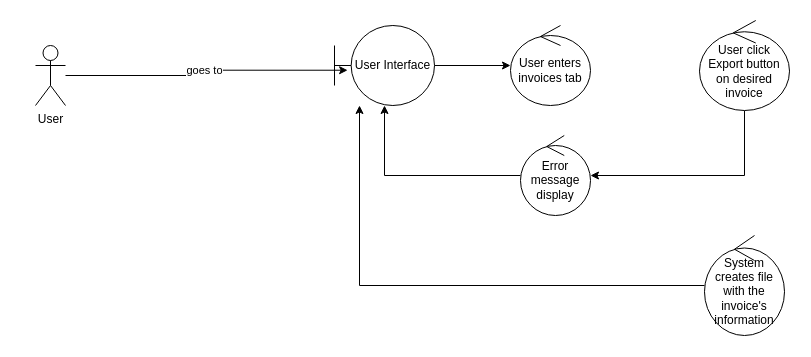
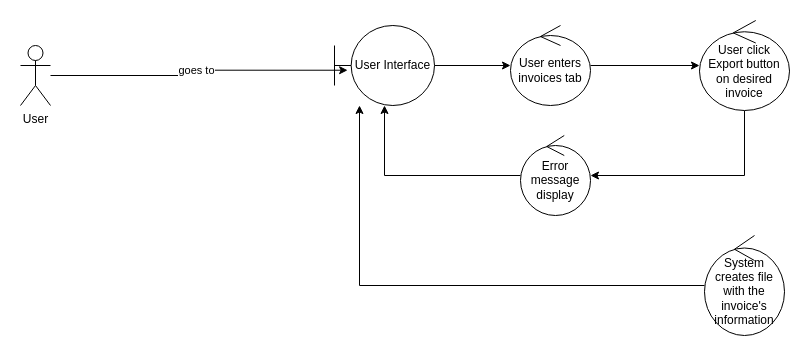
edge "User enters invoices tab" -> "User click Export button on desired invoice": added
node "User": moved (51, 76) -> (36, 76)
